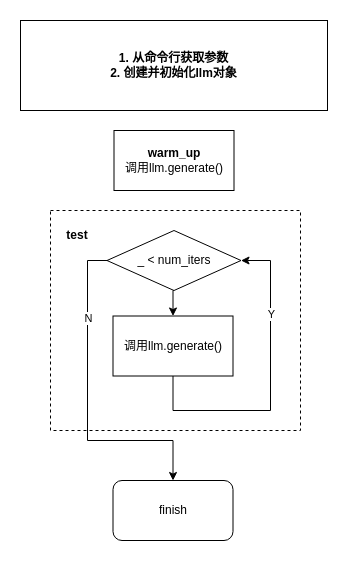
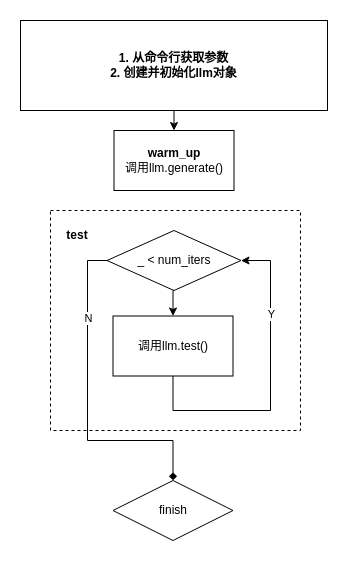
edge "1. 从命令行获取参数 2. 创建并初始化llm对象" -> "warm_up 调用llm.generate()": added
node "调用llm.generate()": label "调用llm.generate()" -> "调用llm.test()"
edge "_ < num_iters" -> "finish": arrowhead classic -> diamond
node "finish": shape rounded rectangle -> diamond
